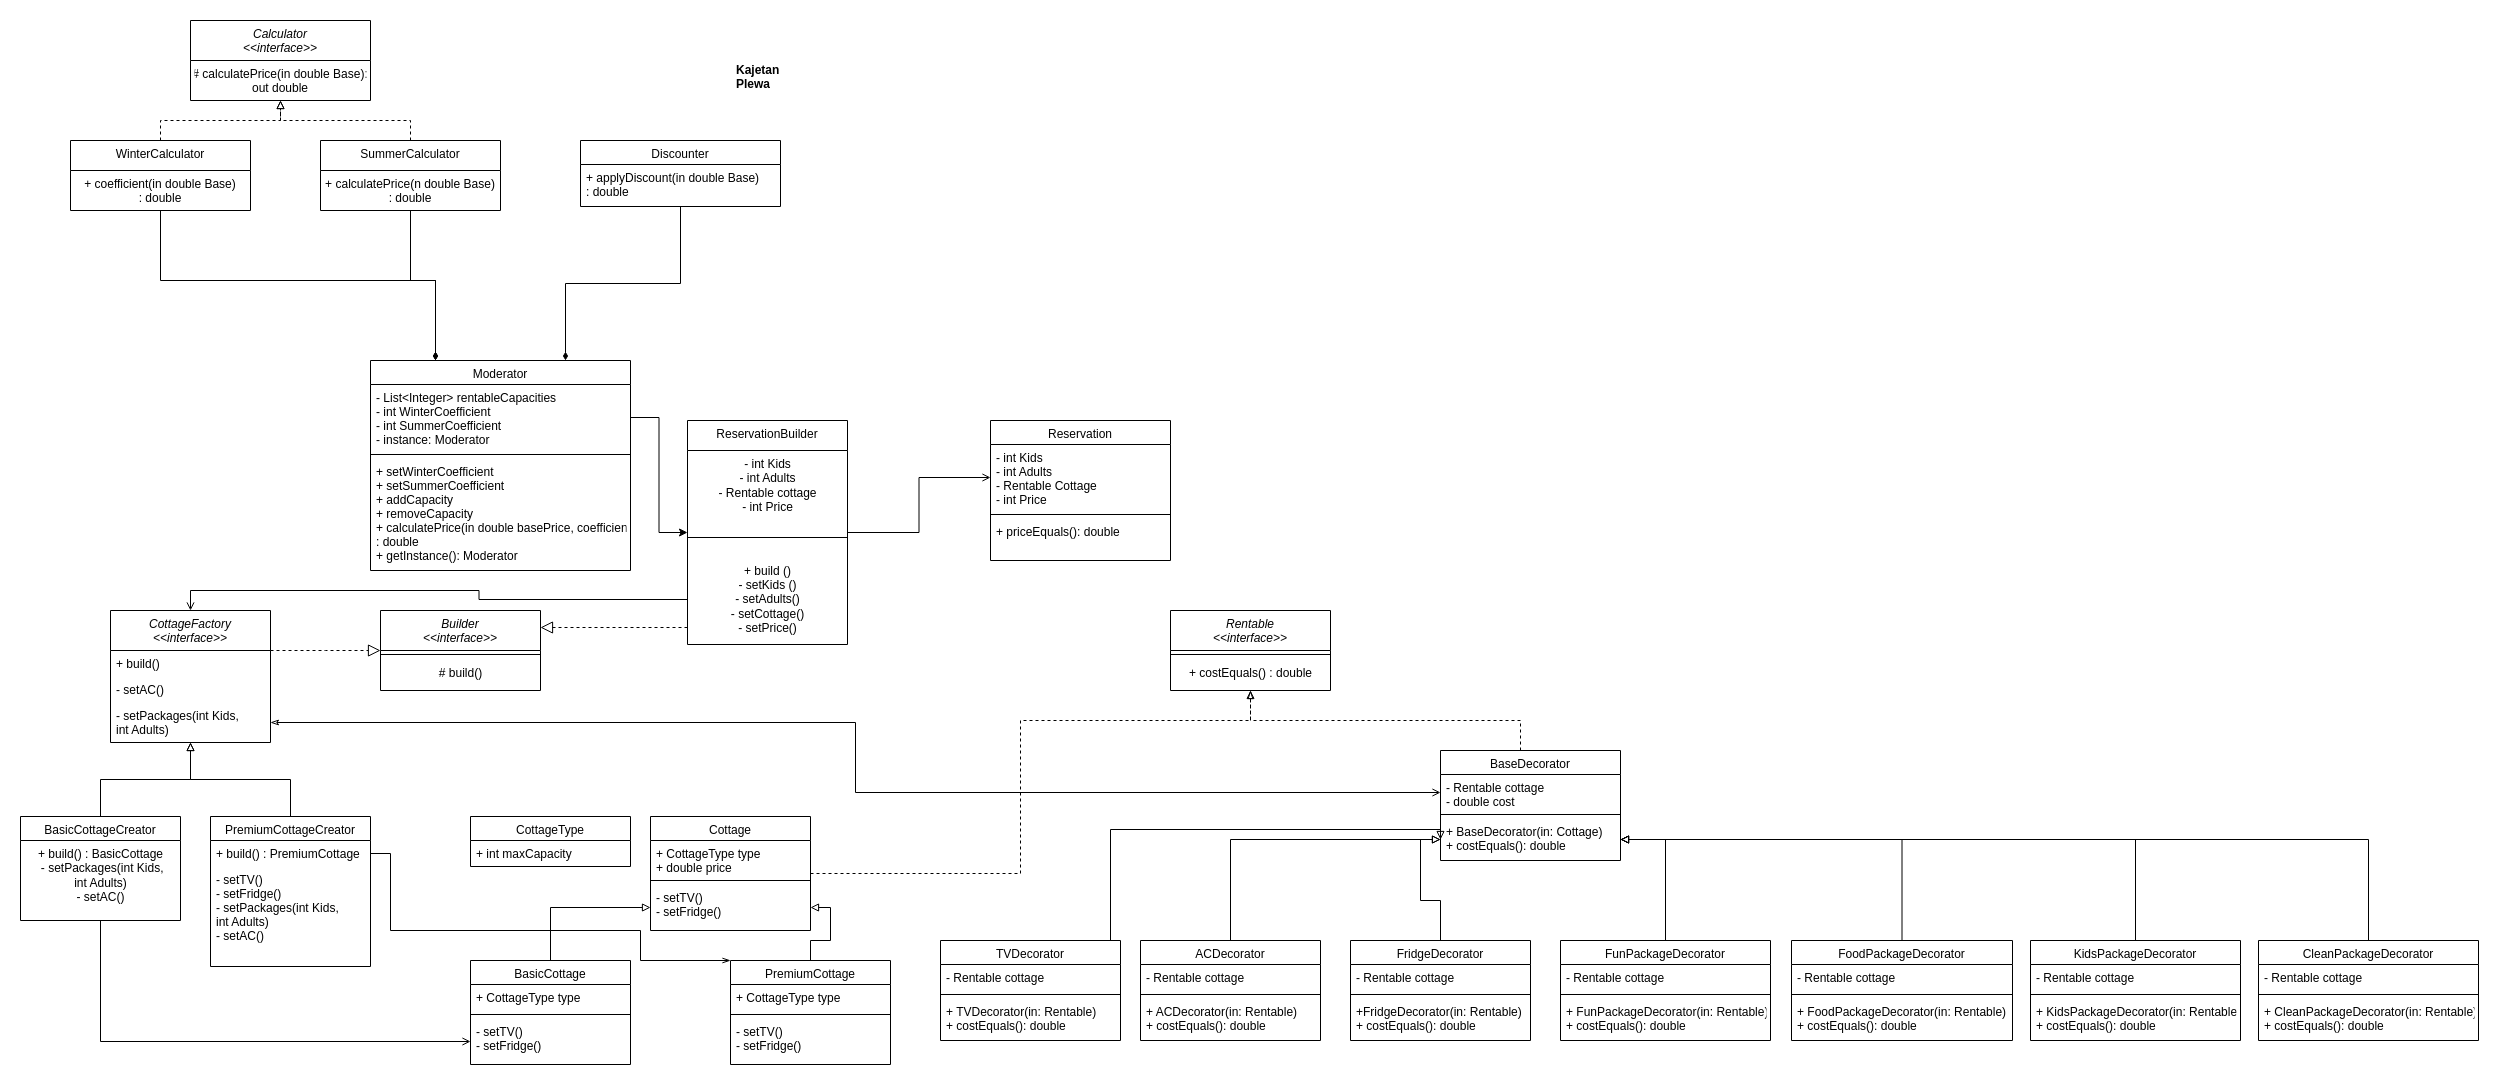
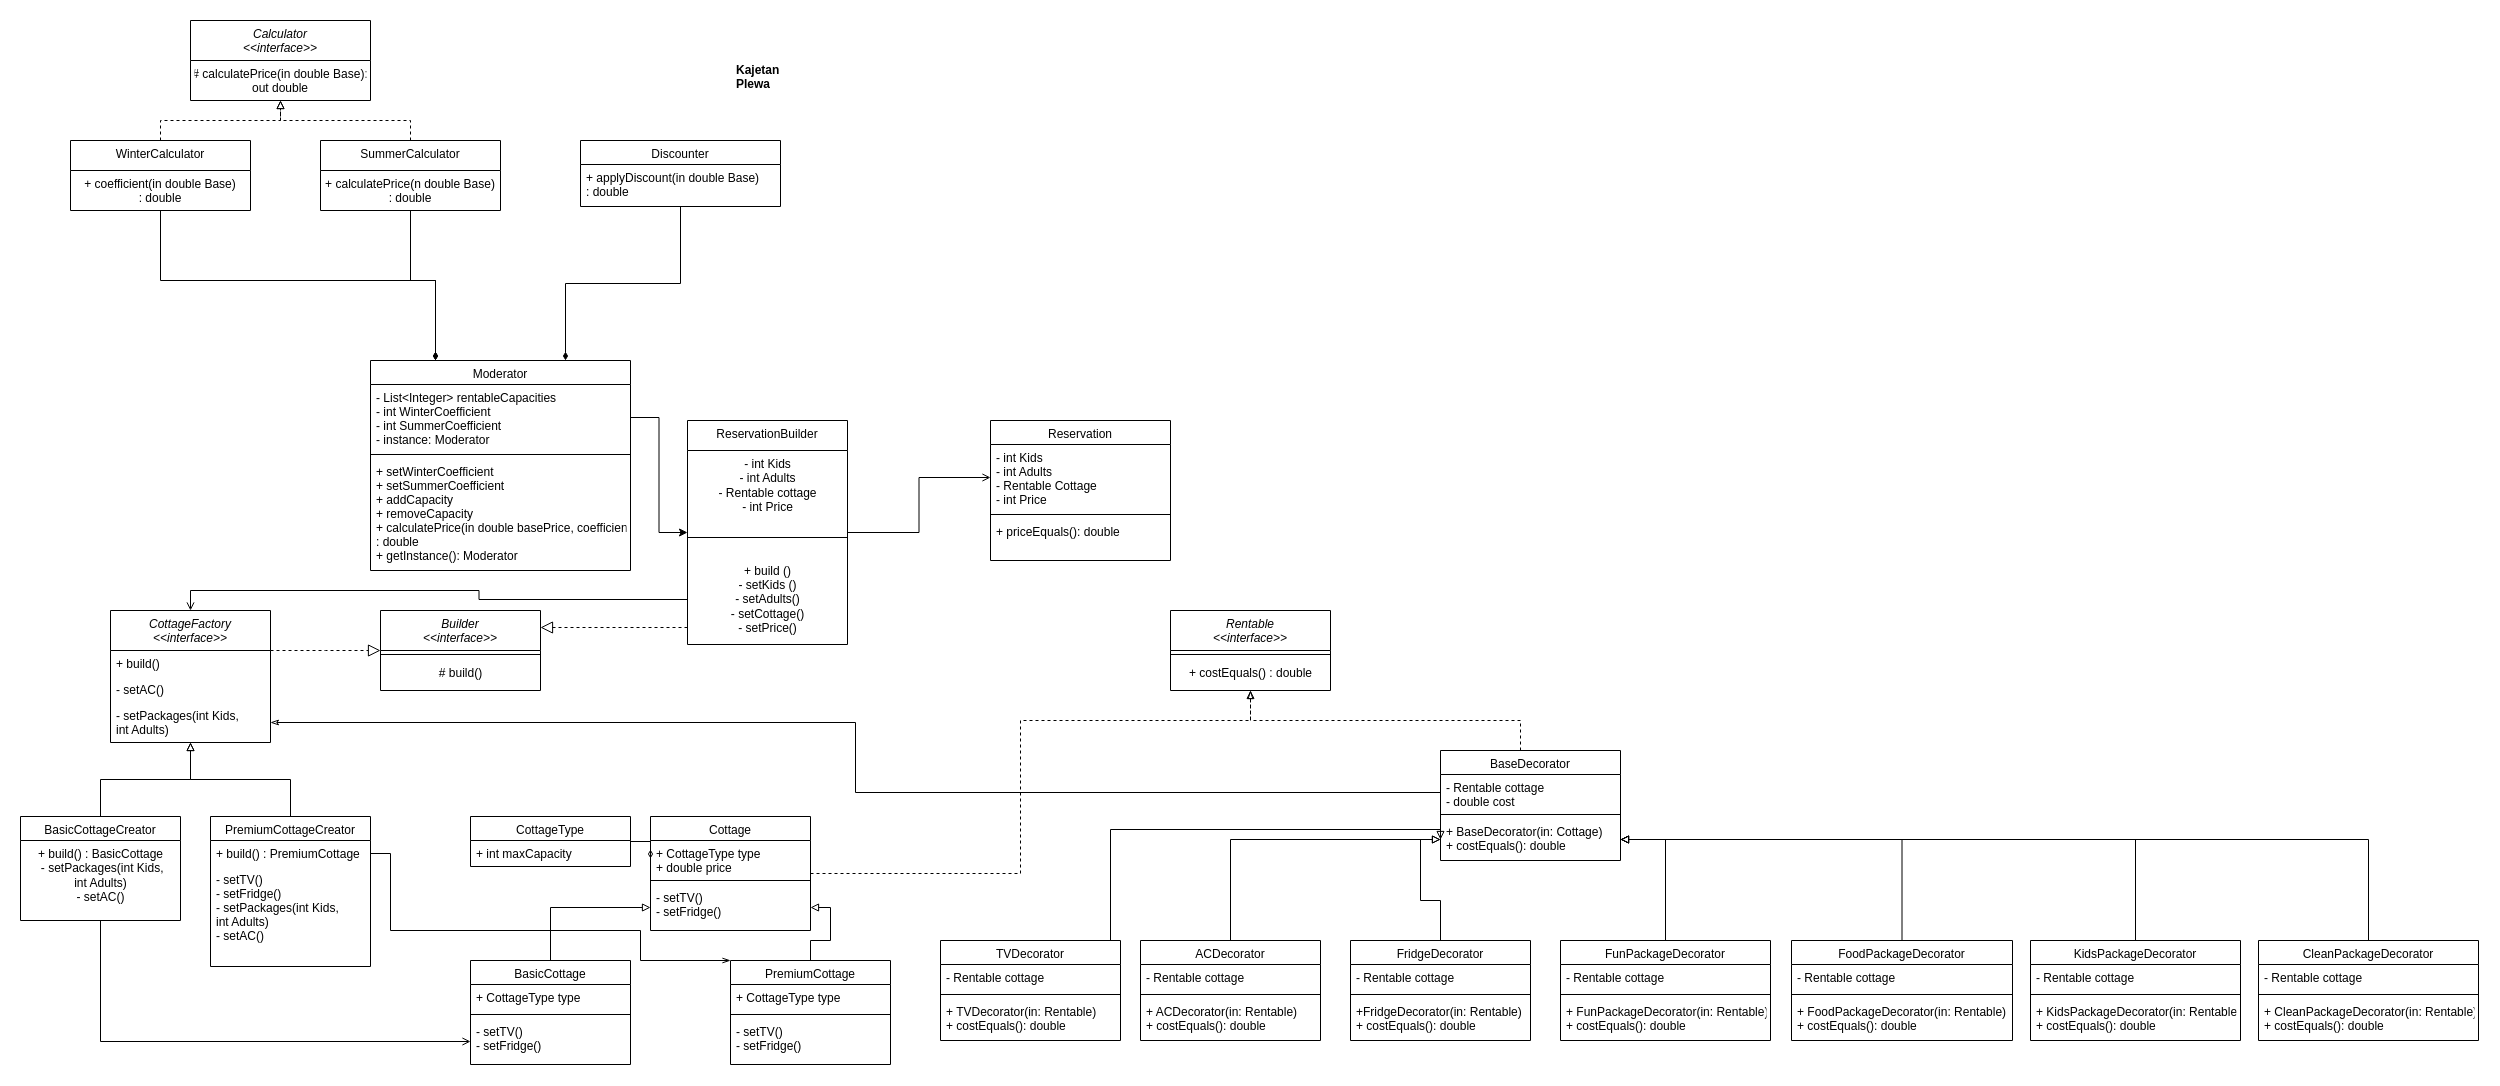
edge "- setPackages(int Kids, int Adults)" -- "- Rentable cottage - double cost": arrowhead open -> none
edge "CottageType" -> "+ CottageType type + double price": added
